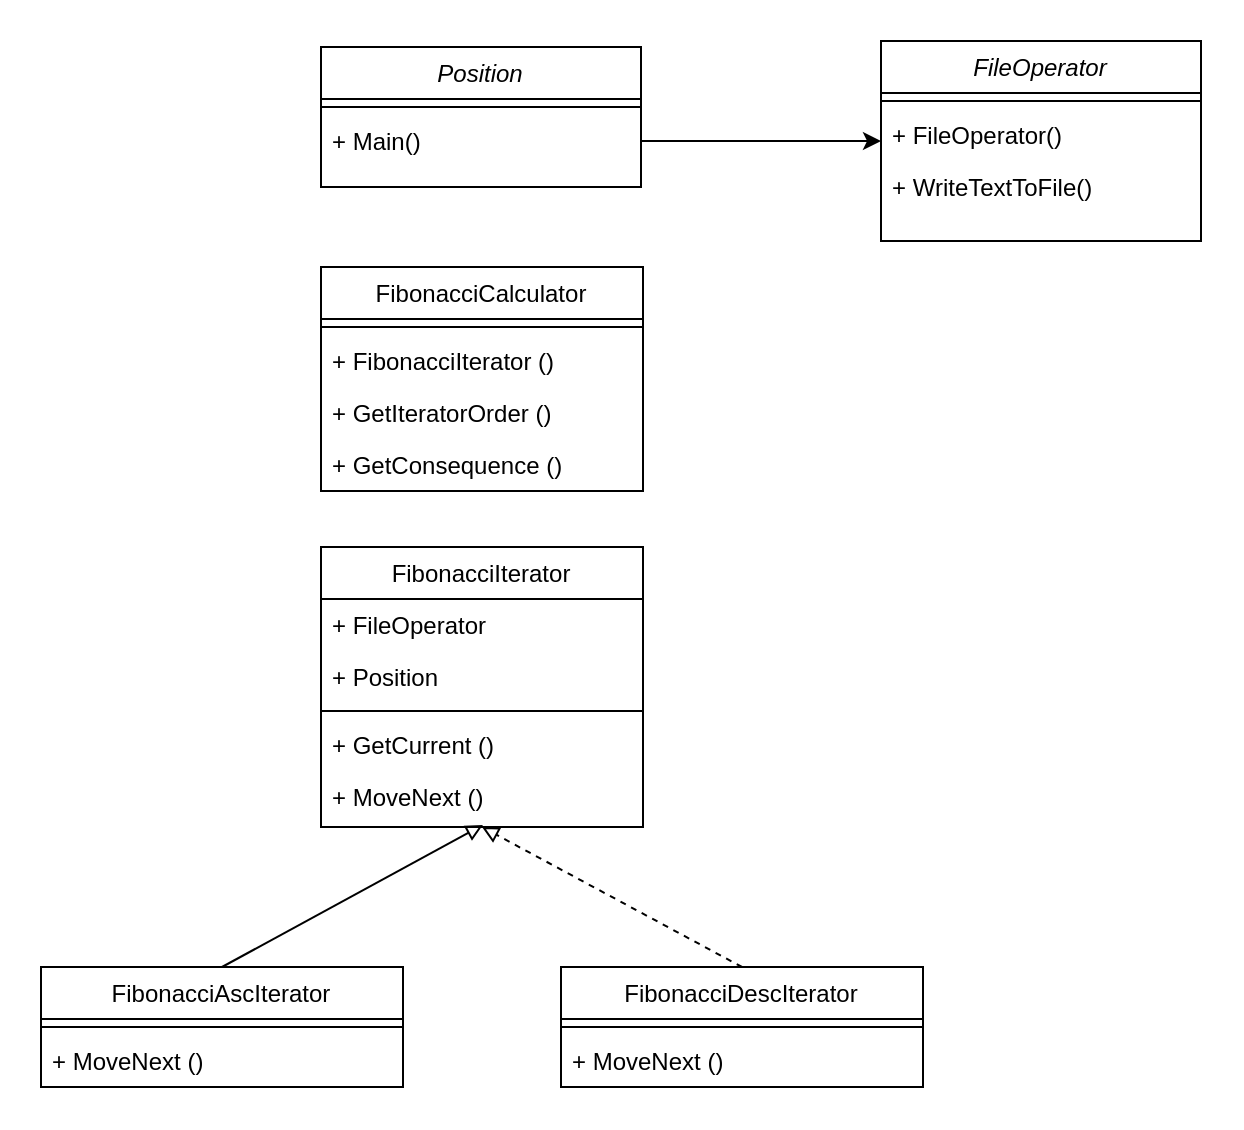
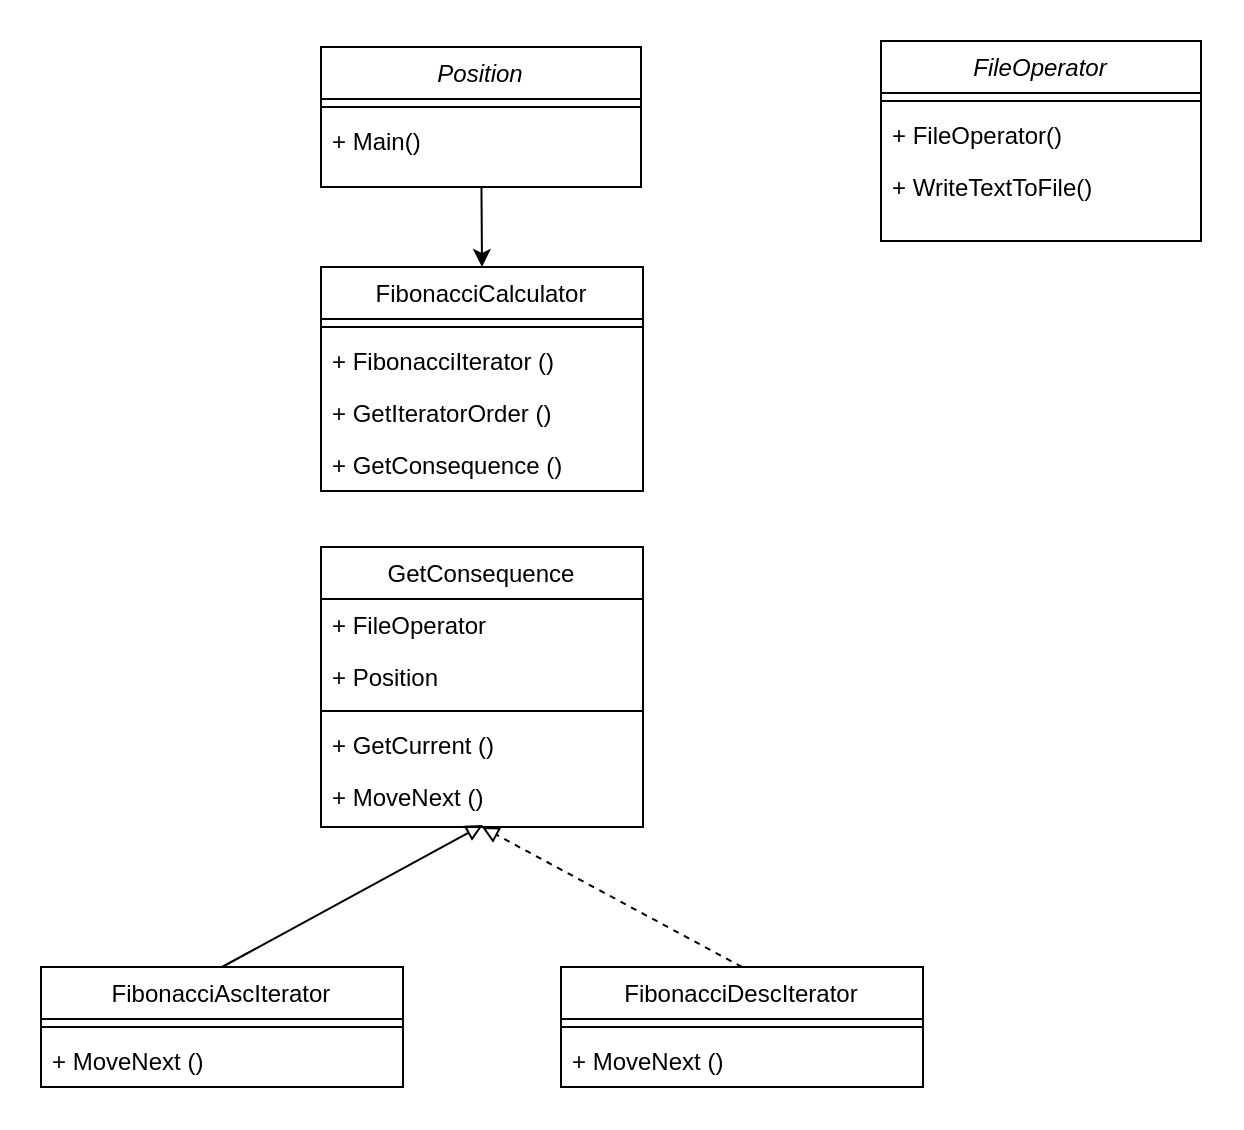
edge "+ Main()" -> "FileOperator": removed
edge "Position" -> "FibonacciCalculator": added
node "FibonacciIterator": label "FibonacciIterator" -> "GetConsequence"
